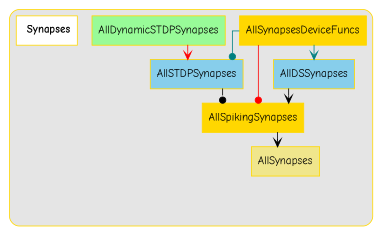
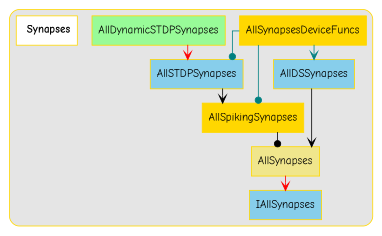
edge "AllSynapsesDeviceFuncs" -> "AllSpikingSynapses": color red -> teal
edge "AllSTDPSynapses" -> "AllSpikingSynapses": arrowhead dot -> vee
edge "AllDSSynapses" -> "AllSpikingSynapses": now "AllDSSynapses" -> "AllSynapses"
edge "AllSpikingSynapses" -> "AllSynapses": arrowhead vee -> dot
node "IAllSynapses": added
